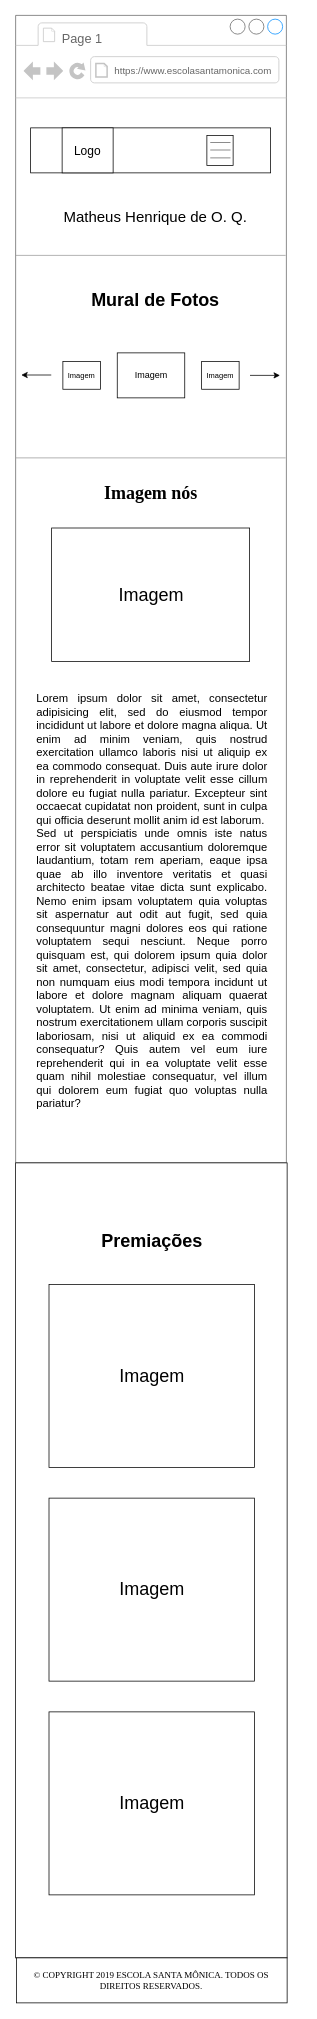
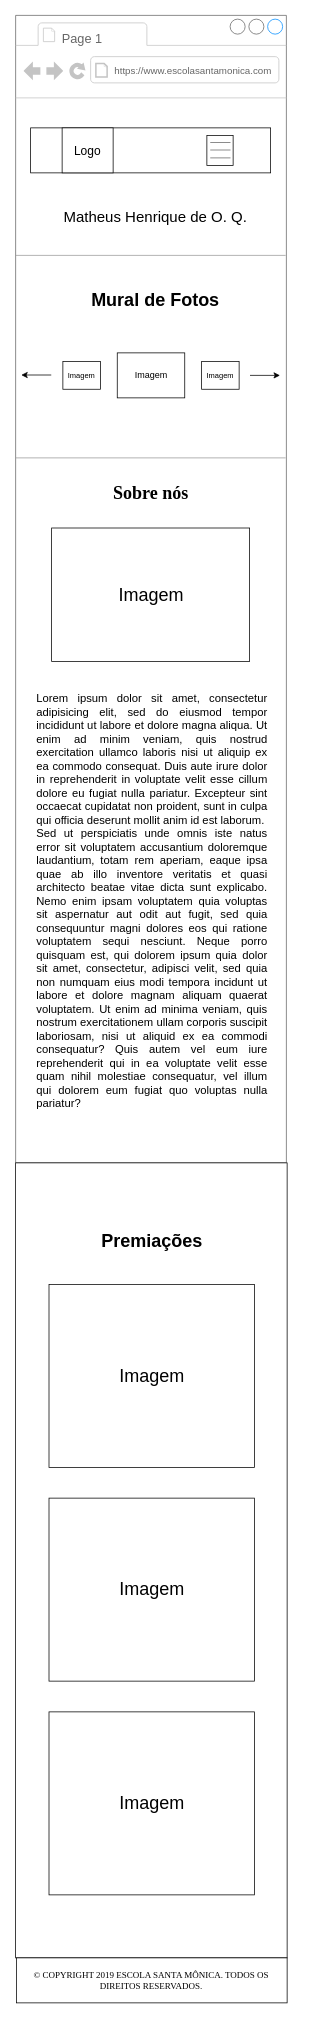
node "Imagem nós": label "Imagem nós" -> "Sobre nós"
